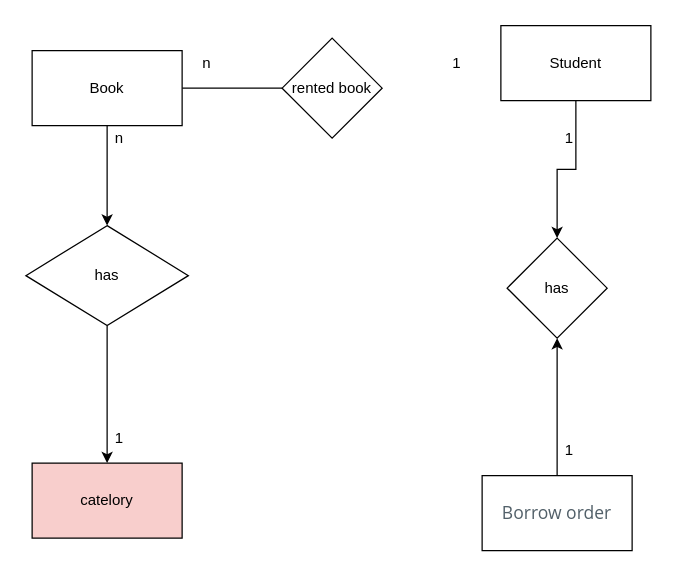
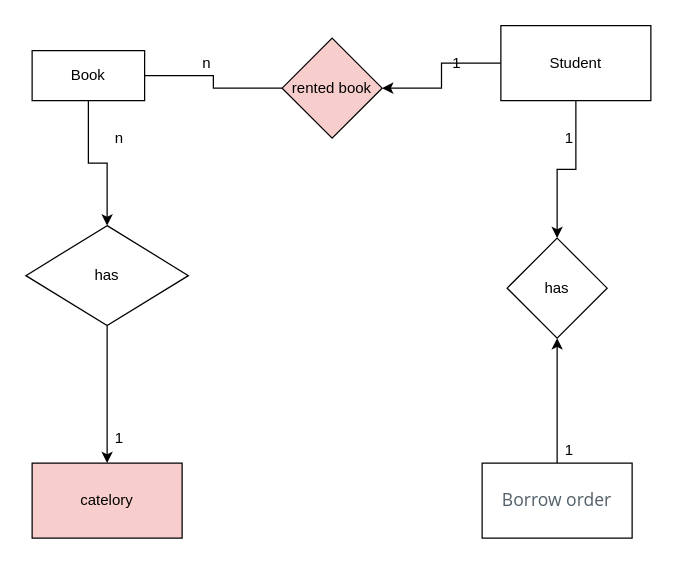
edge "Student" -> "rented book": added
node "Book": size 150x75 -> 113x50
node "rented book": fillcolor #ffffff -> #f8cecc
node "Borrow order": moved (557, 513) -> (557, 501)
